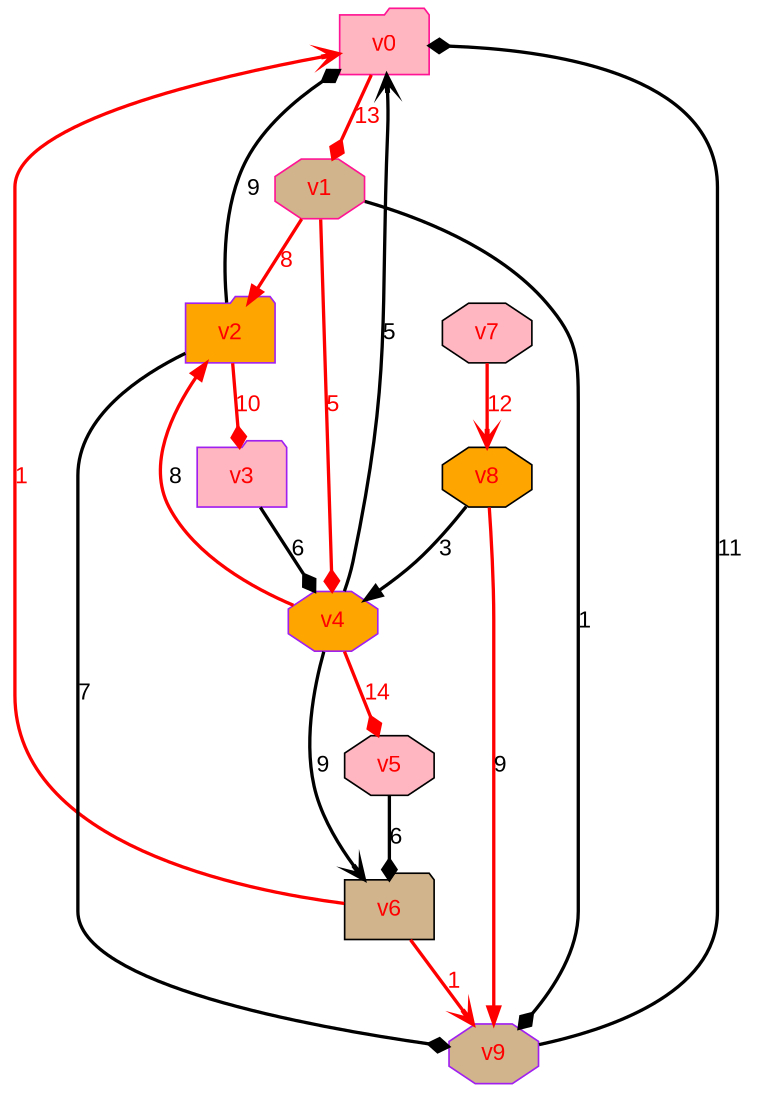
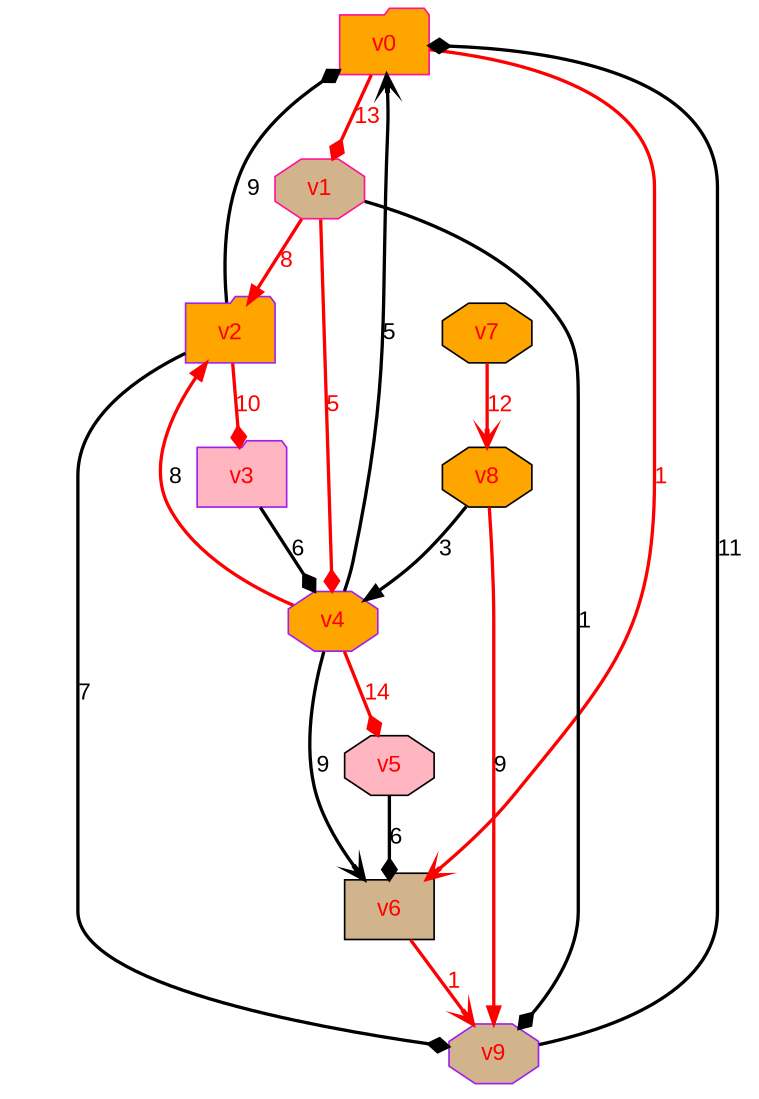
node "v0": fillcolor lightpink -> orange
node "v7": fillcolor lightpink -> orange
edge "v6" -> "v0": reversed
